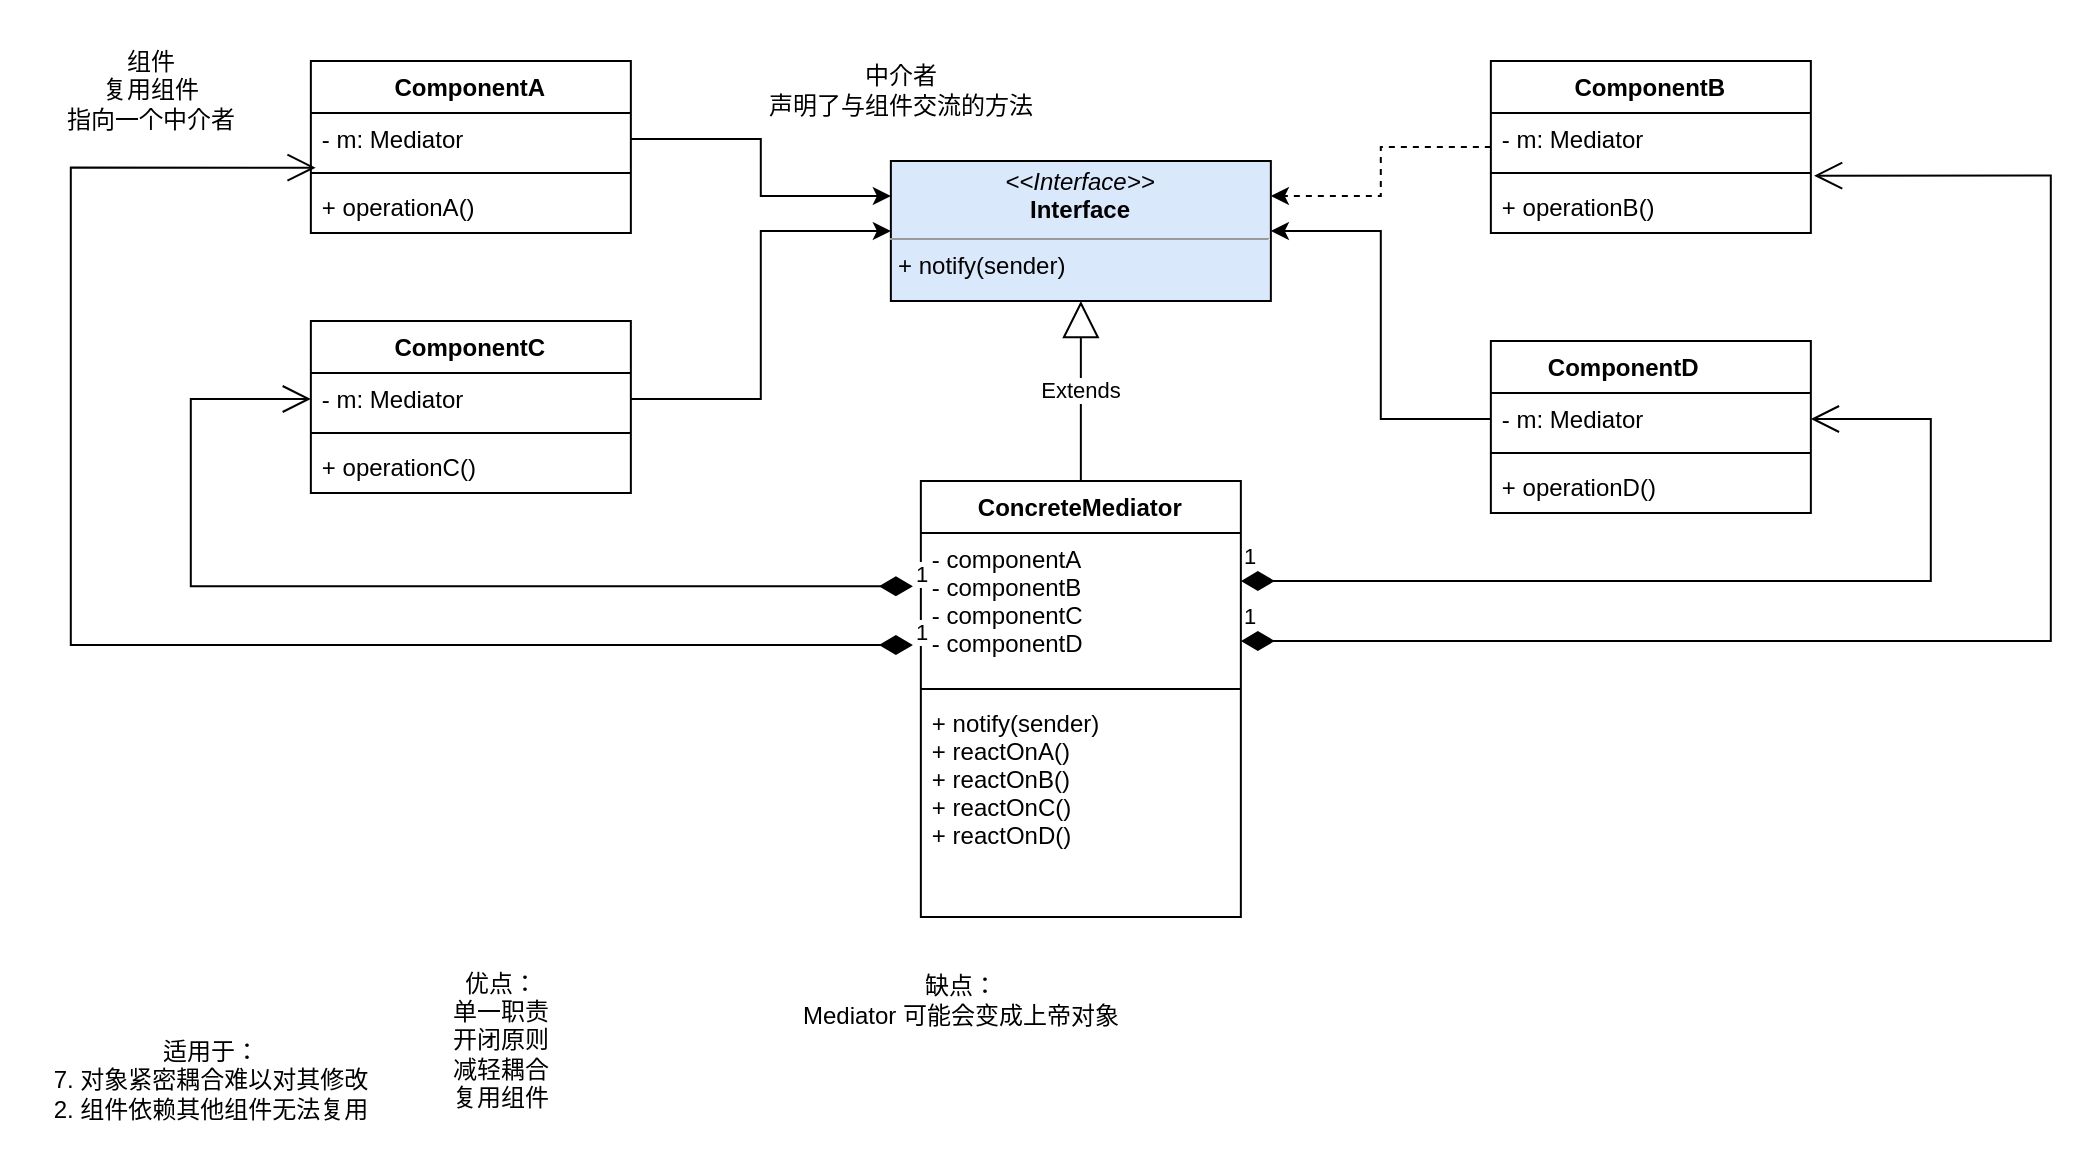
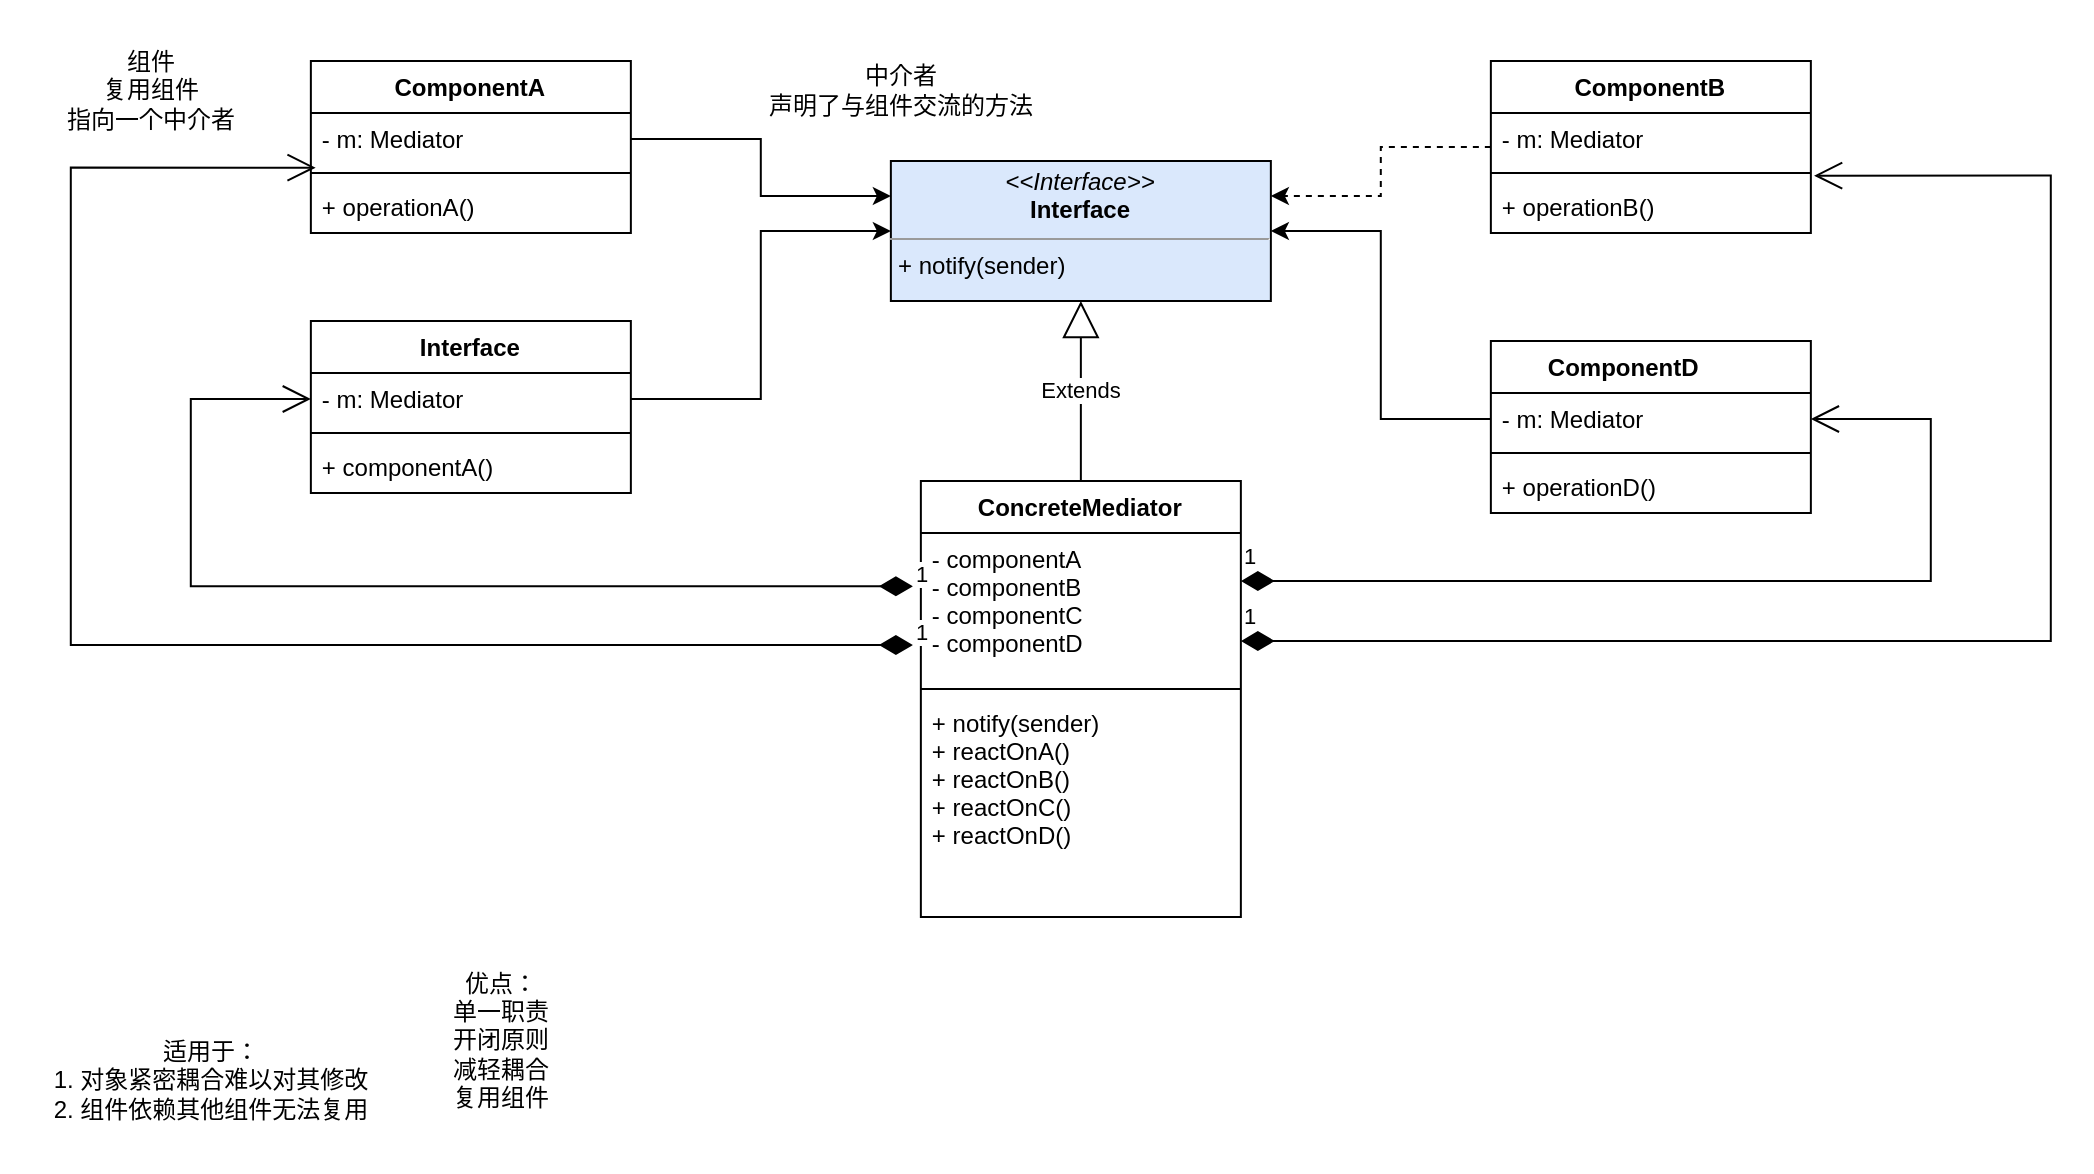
node "ComponentC": label "ComponentC" -> "Interface"
node "+ operationC()": label "+ operationC()" -> "+ componentA()"
node "缺点： Mediator 可能会变成上帝对象": removed
node "适用于： 7. 对象紧密耦合难以对其修改 2. 组件依赖其他组件无法复用": label "适用于： 7. 对象紧密耦合难以对其修改 2. 组件依赖其他组件无法复用" -> "适用于： 1. 对象紧密耦合难以对其修改 2. 组件依赖其他组件无法复用"
